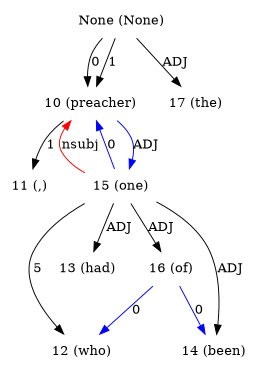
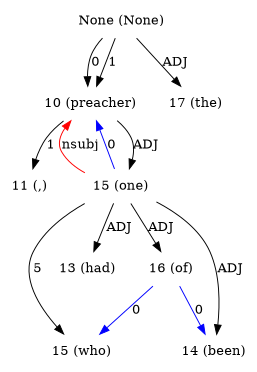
edge "10 (preacher)" -> "15 (one)": color blue -> black
node "12 (who)": label "12 (who)" -> "15 (who)"
